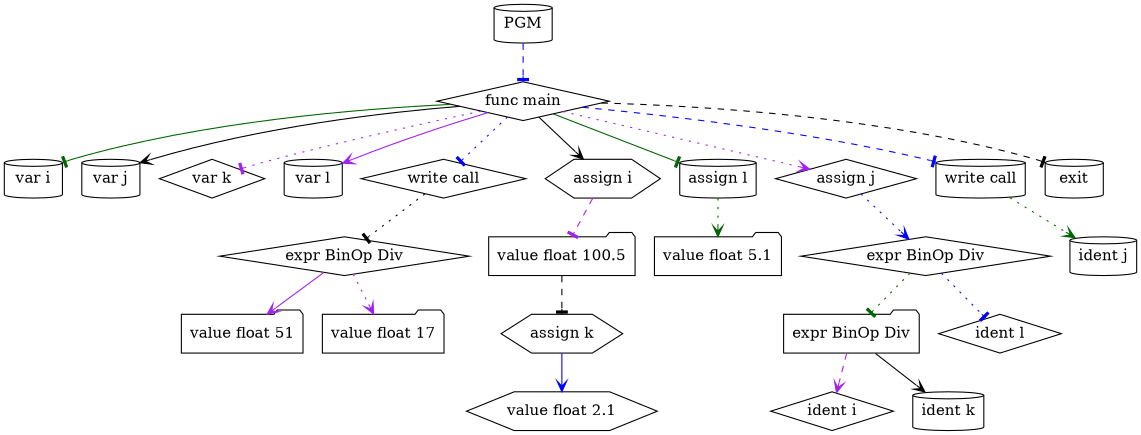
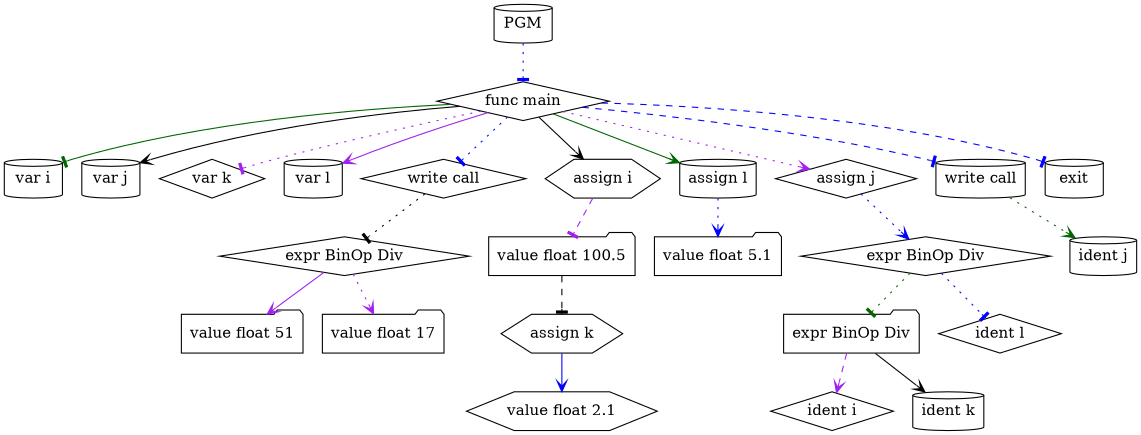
edge "PGM" -> "func main": style dashed -> dotted
edge "func main" -> "exit": color black -> blue
edge "func main" -> "assign l": arrowhead tee -> vee
edge "assign l" -> "value float 5.1": color darkgreen -> blue
